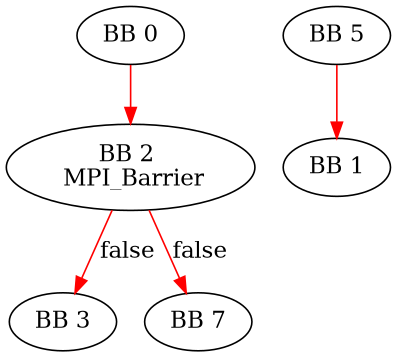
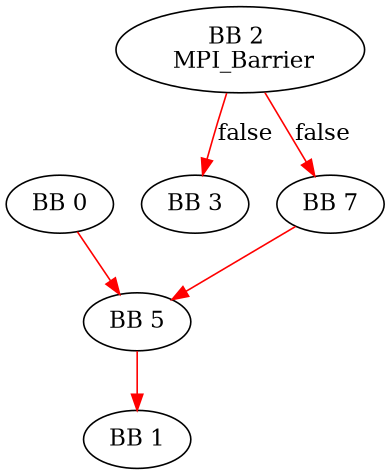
edge "BB 0" -> "BB 2 MPI_Barrier": now "BB 0" -> "BB 5"
edge "BB 7" -> "BB 5": added
